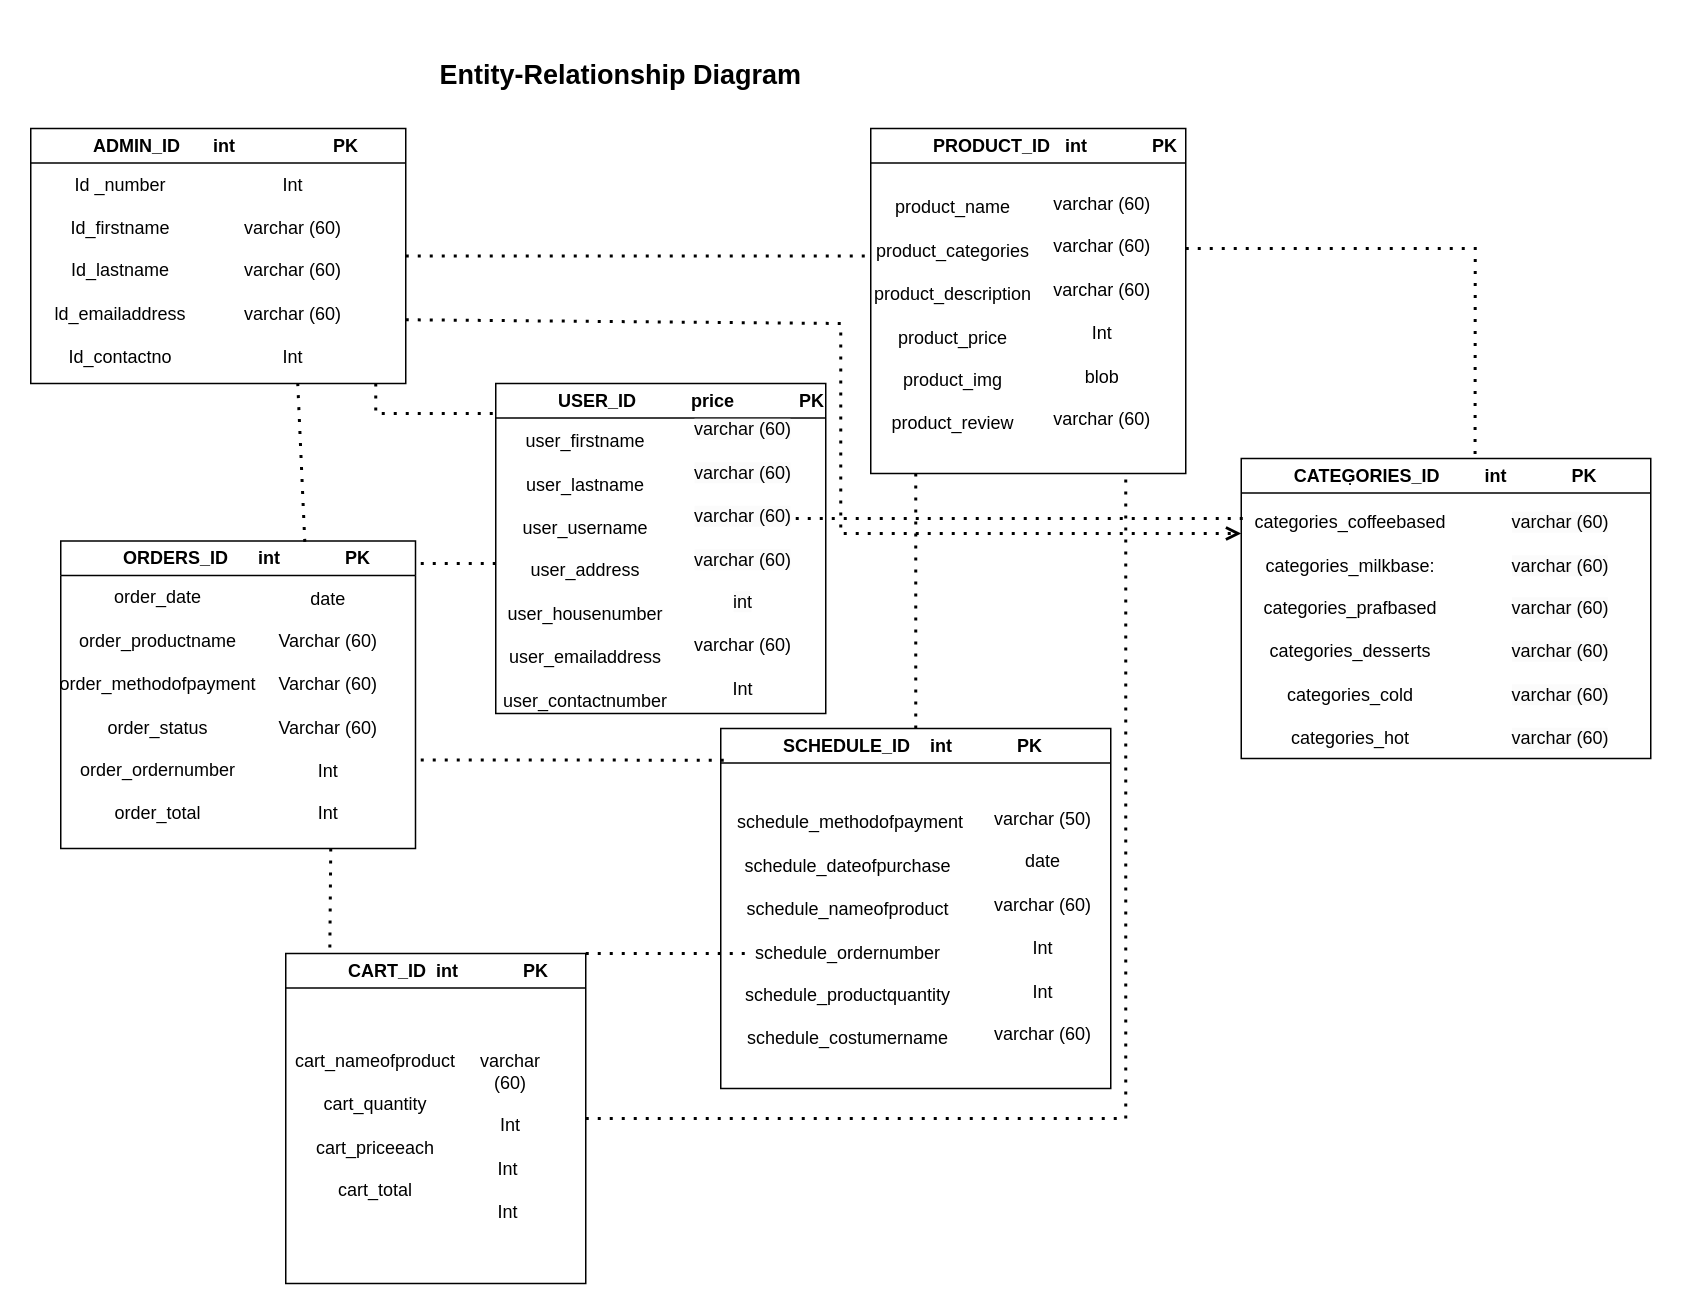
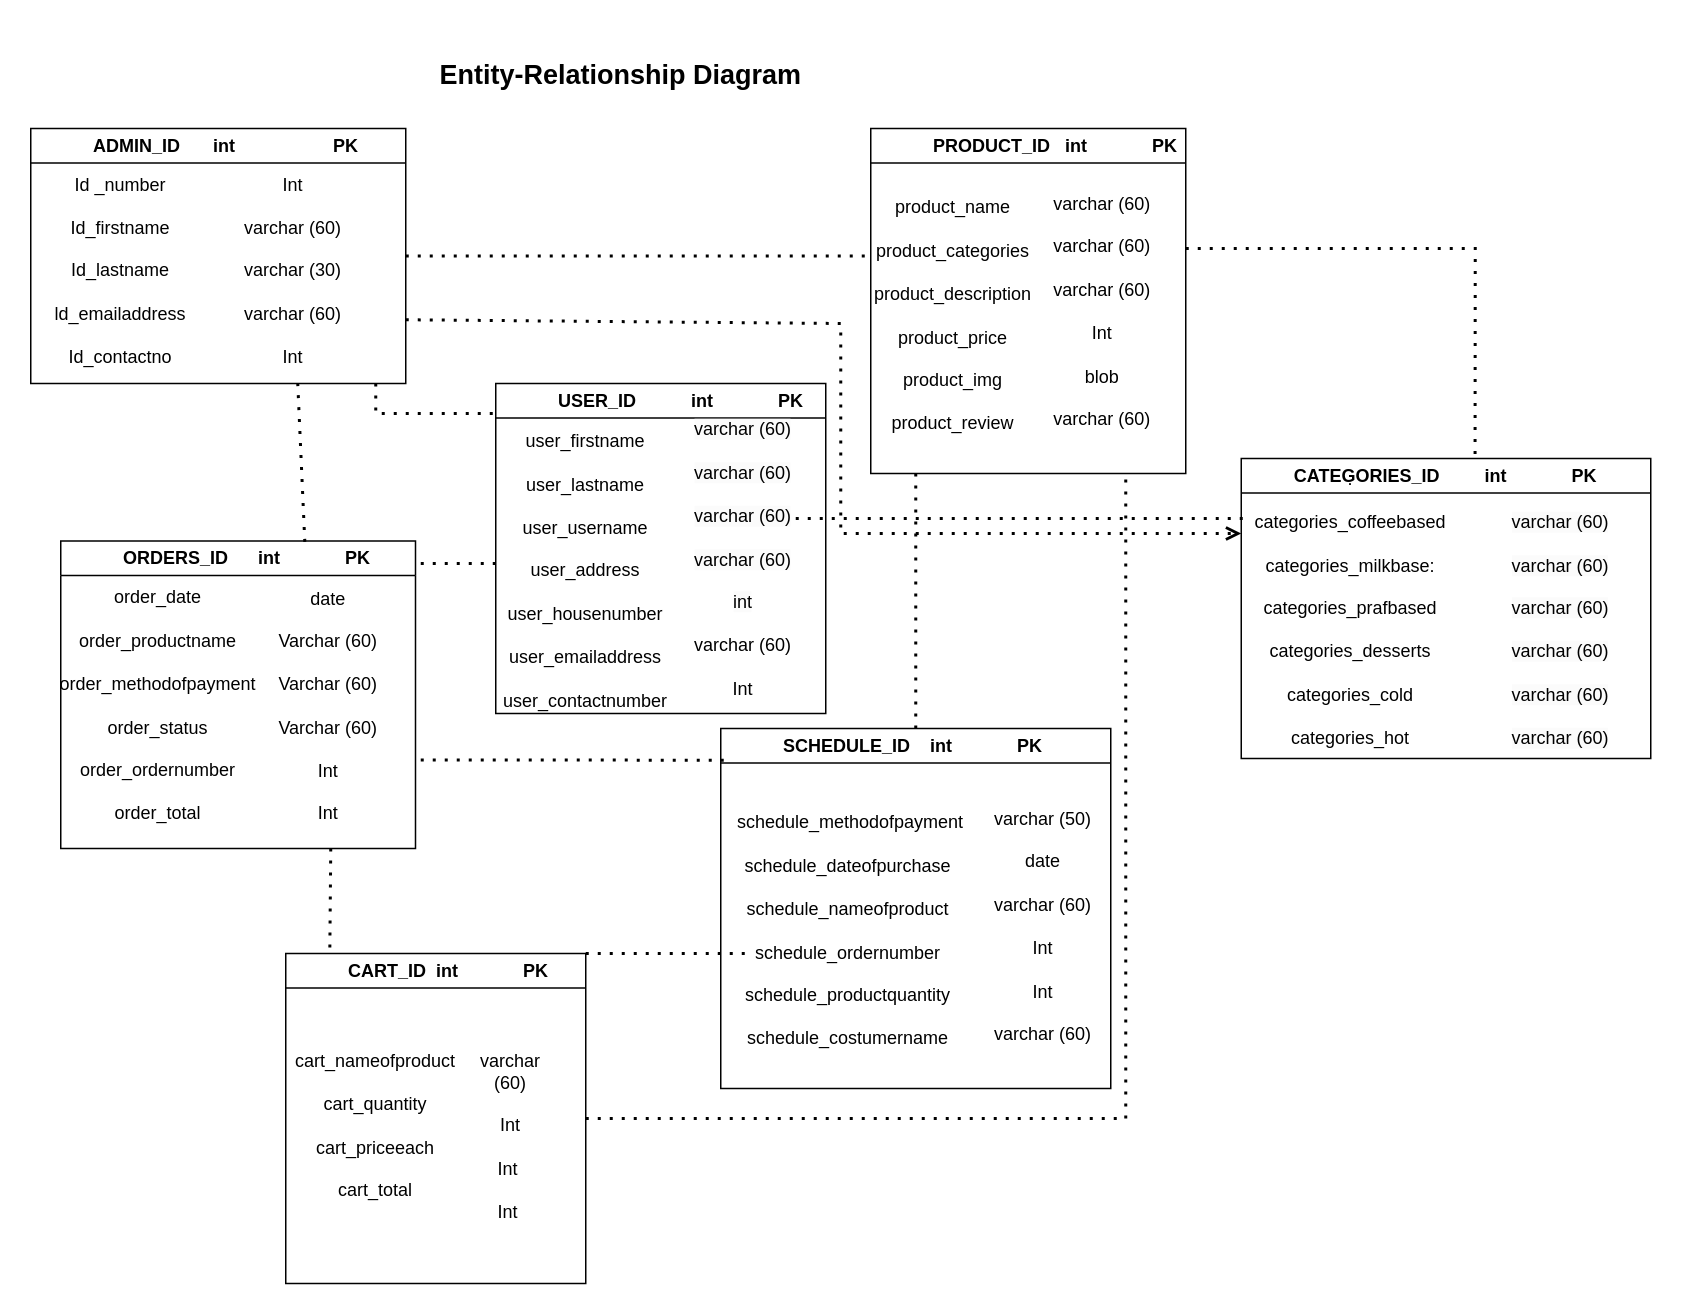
node "Int varchar (60) varchar (60) varchar (60) Int": label "Int varchar (60) varchar (60) varchar (60) Int" -> "Int varchar (60) varchar (30) varchar (60) Int"
node "USER_ID price PK": label "USER_ID price PK" -> "USER_ID int PK"
